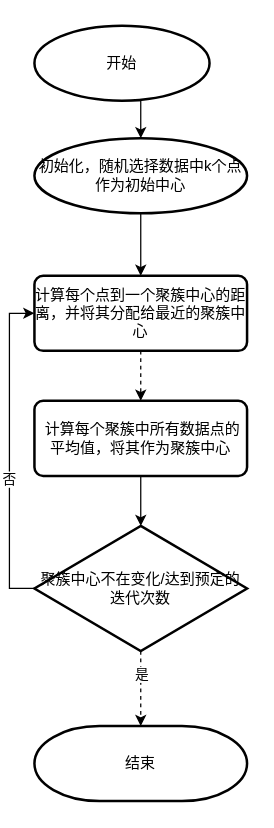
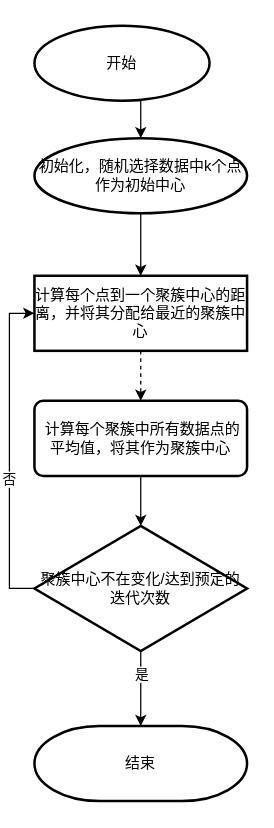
node "计算每个点到一个聚簇中心的距离，并将其分配给最近的聚簇中心": shape rounded rectangle -> rectangle
edge "聚簇中心不在变化/达到预定的迭代次数" -> "结束": style dashed -> solid
